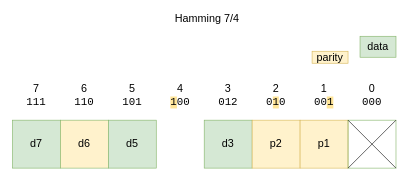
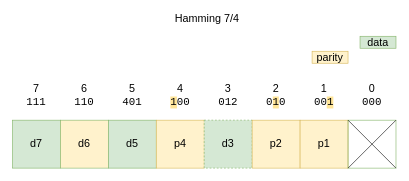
node "data": size 36x21 -> 36x12
node "5 101": label "5 101" -> "5 401"
node "p4": added
node "d3": style solid -> dashed
